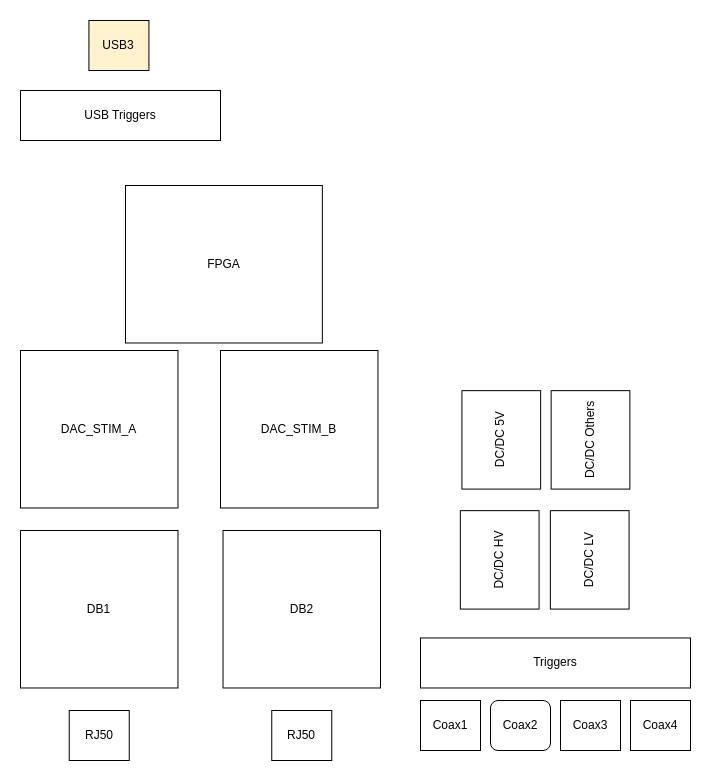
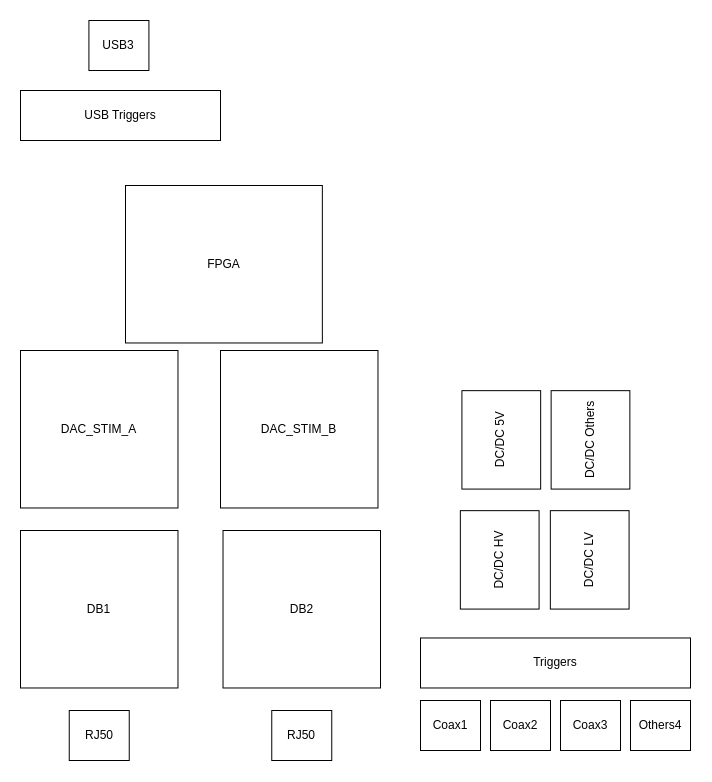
node "USB3": fillcolor #fff2cc -> #ffffff
node "Coax2": shape rounded rectangle -> rectangle
node "Coax4": label "Coax4" -> "Others4"
